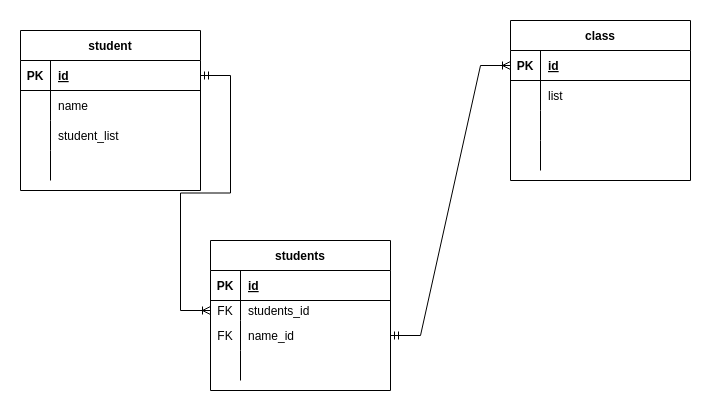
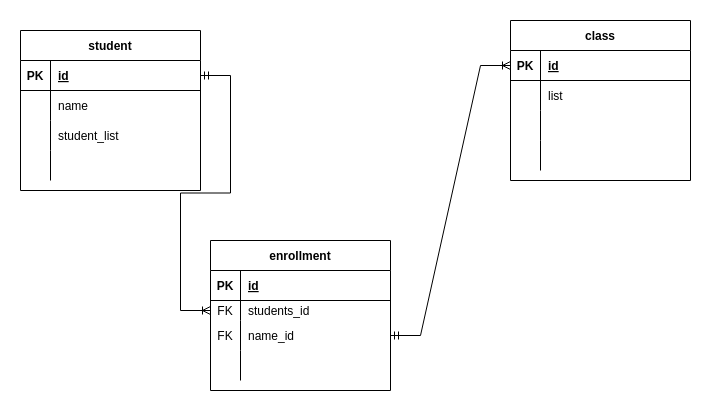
node "students": label "students" -> "enrollment"
